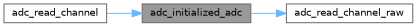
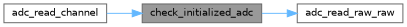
node "adc_initialized_adc": label "adc_initialized_adc" -> "check_initialized_adc"
node "adc_read_channel_raw": label "adc_read_channel_raw" -> "adc_read_raw_raw"
